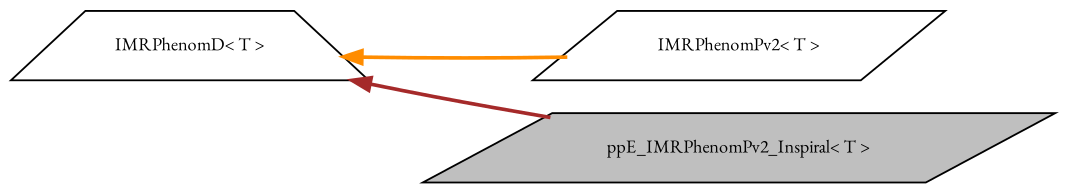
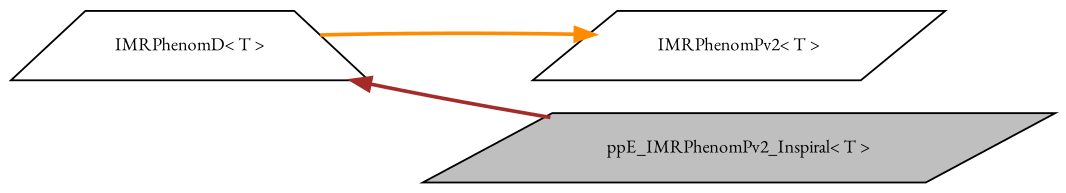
edge "IMRPhenomPv2< T >" -> "IMRPhenomD< T >": reversed
